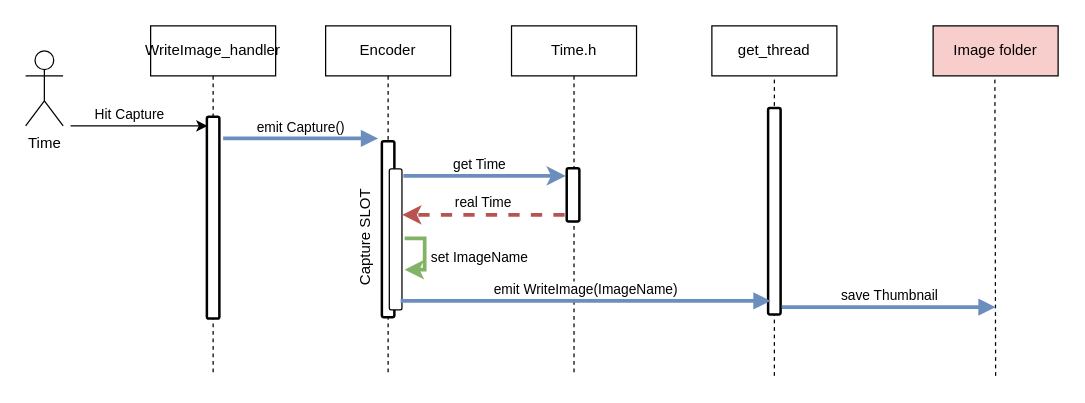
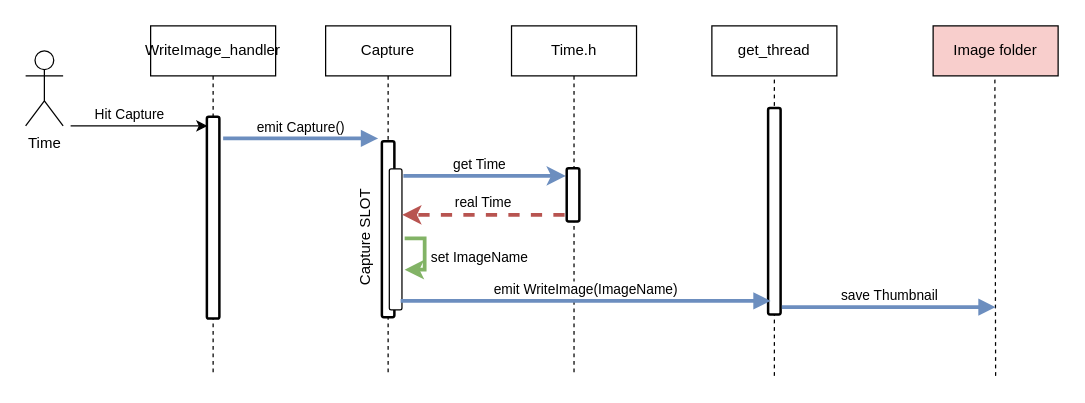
node "Encoder": label "Encoder" -> "Capture"
